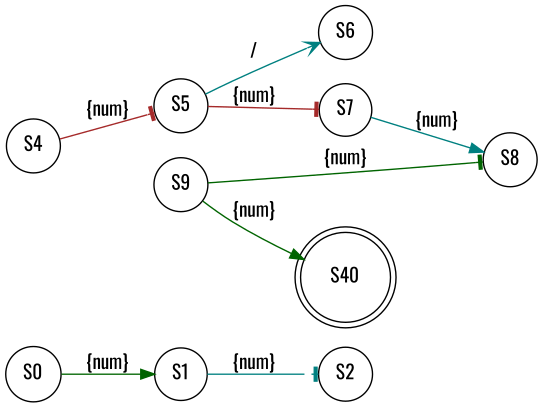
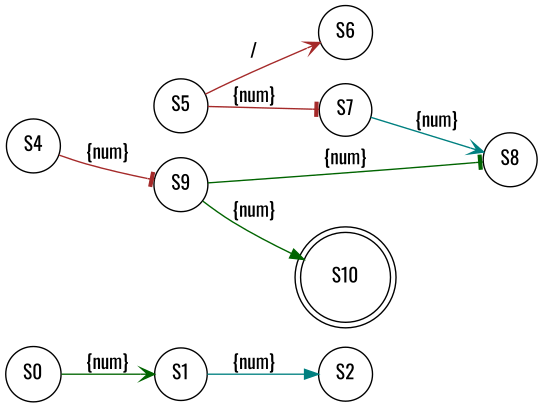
edge "S5" -> "S6": color teal -> brown
edge "S4" -> "S5": now "S4" -> "S9"
edge "S7" -> "S8": arrowhead normal -> vee
node "S40": label "S40" -> "S10"
edge "S0" -> "S1": arrowhead normal -> vee
edge "S1" -> "S2": arrowhead tee -> normal
